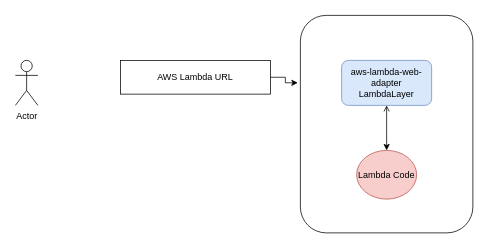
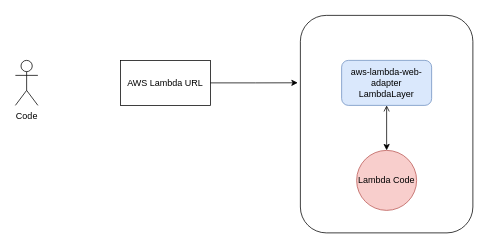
node "AWS Lambda URL": size 150x34 -> 90x45
node "Actor": label "Actor" -> "Code"
node "Lambda Code": size 60x49 -> 60x60
